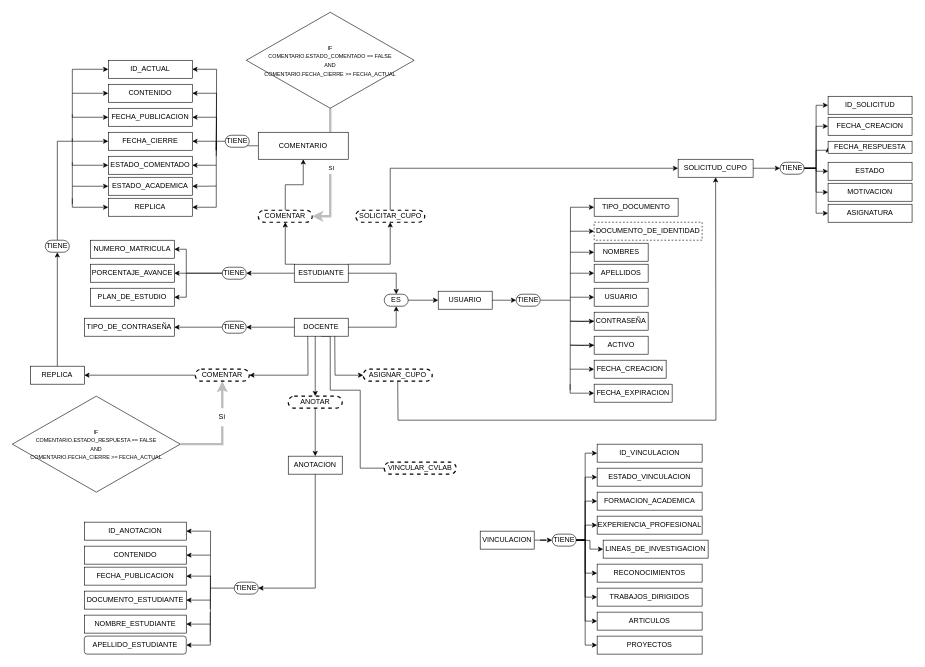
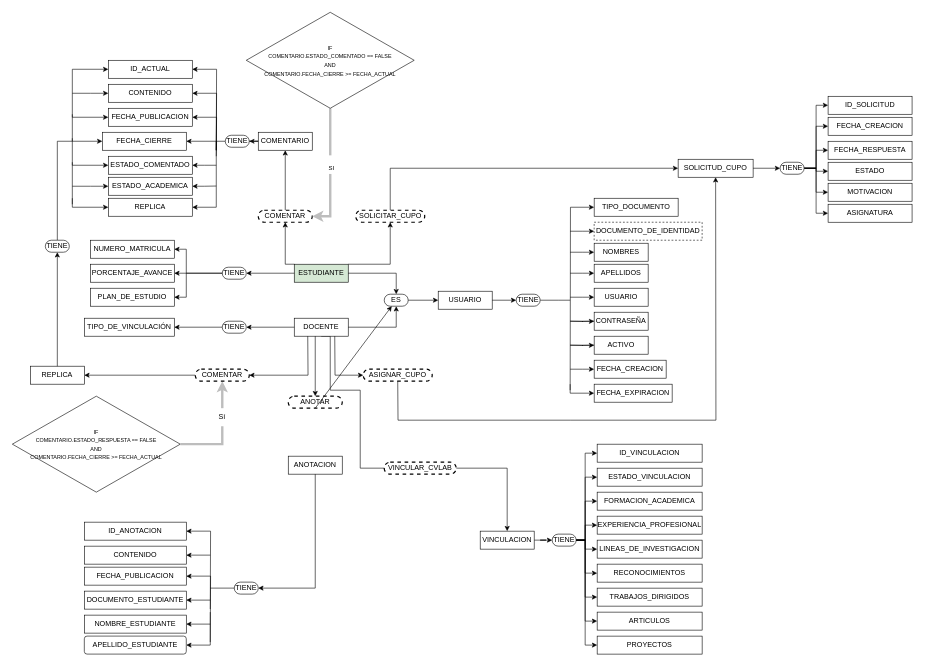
node "FECHA_CIERRE": moved (150, 141) -> (144, 141)
node "COMENTARIO": size 90x27 -> 54x18
node "FECHA_RESPUESTA": size 84x12 -> 84x18
node "ESTUDIANTE": fillcolor #ffffff -> #d5e8d4
node "TIPO_DE_CONTRASEÑA": label "TIPO_DE_CONTRASEÑA" -> "TIPO_DE_VINCULACIÓN"
edge "ANOTAR" -> "ANOTACION": now "ANOTAR" -> "ES"
edge "VINCULAR_CVLAB" -> "VINCULACION": added
node "LINEAS_DE_INVESTIGACION": moved (656, 549) -> (650, 549)
